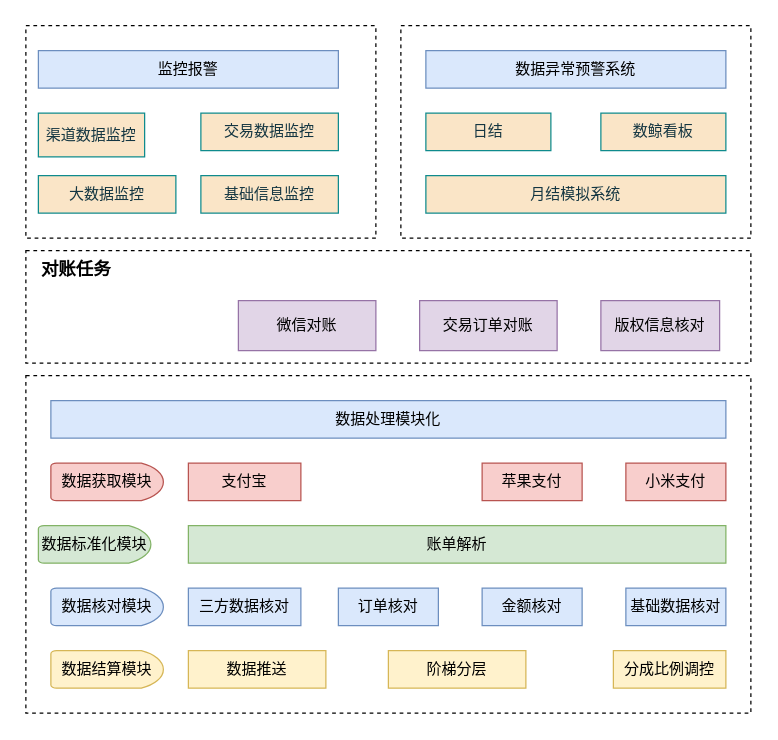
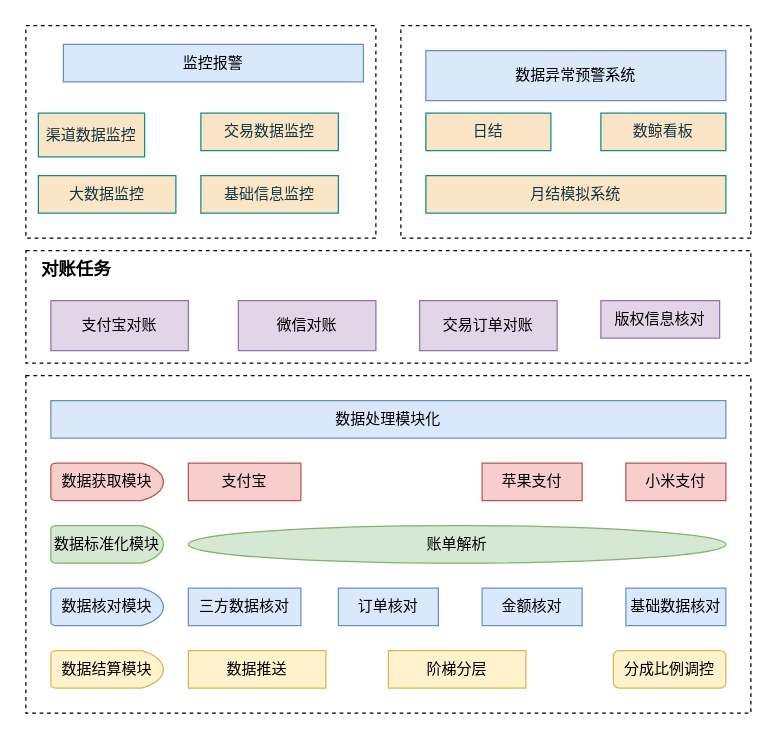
node "监控报警": moved (188, 69) -> (213, 63)
node "数据异常预警系统": size 300x38 -> 300x50
node "支付宝对账": added
node "版权信息核对": size 119x50 -> 119x38
node "数据标准化模块": moved (94, 544) -> (107, 544)
node "账单解析": shape rectangle -> ellipse
node "分成比例调控": shape rectangle -> rounded rectangle
